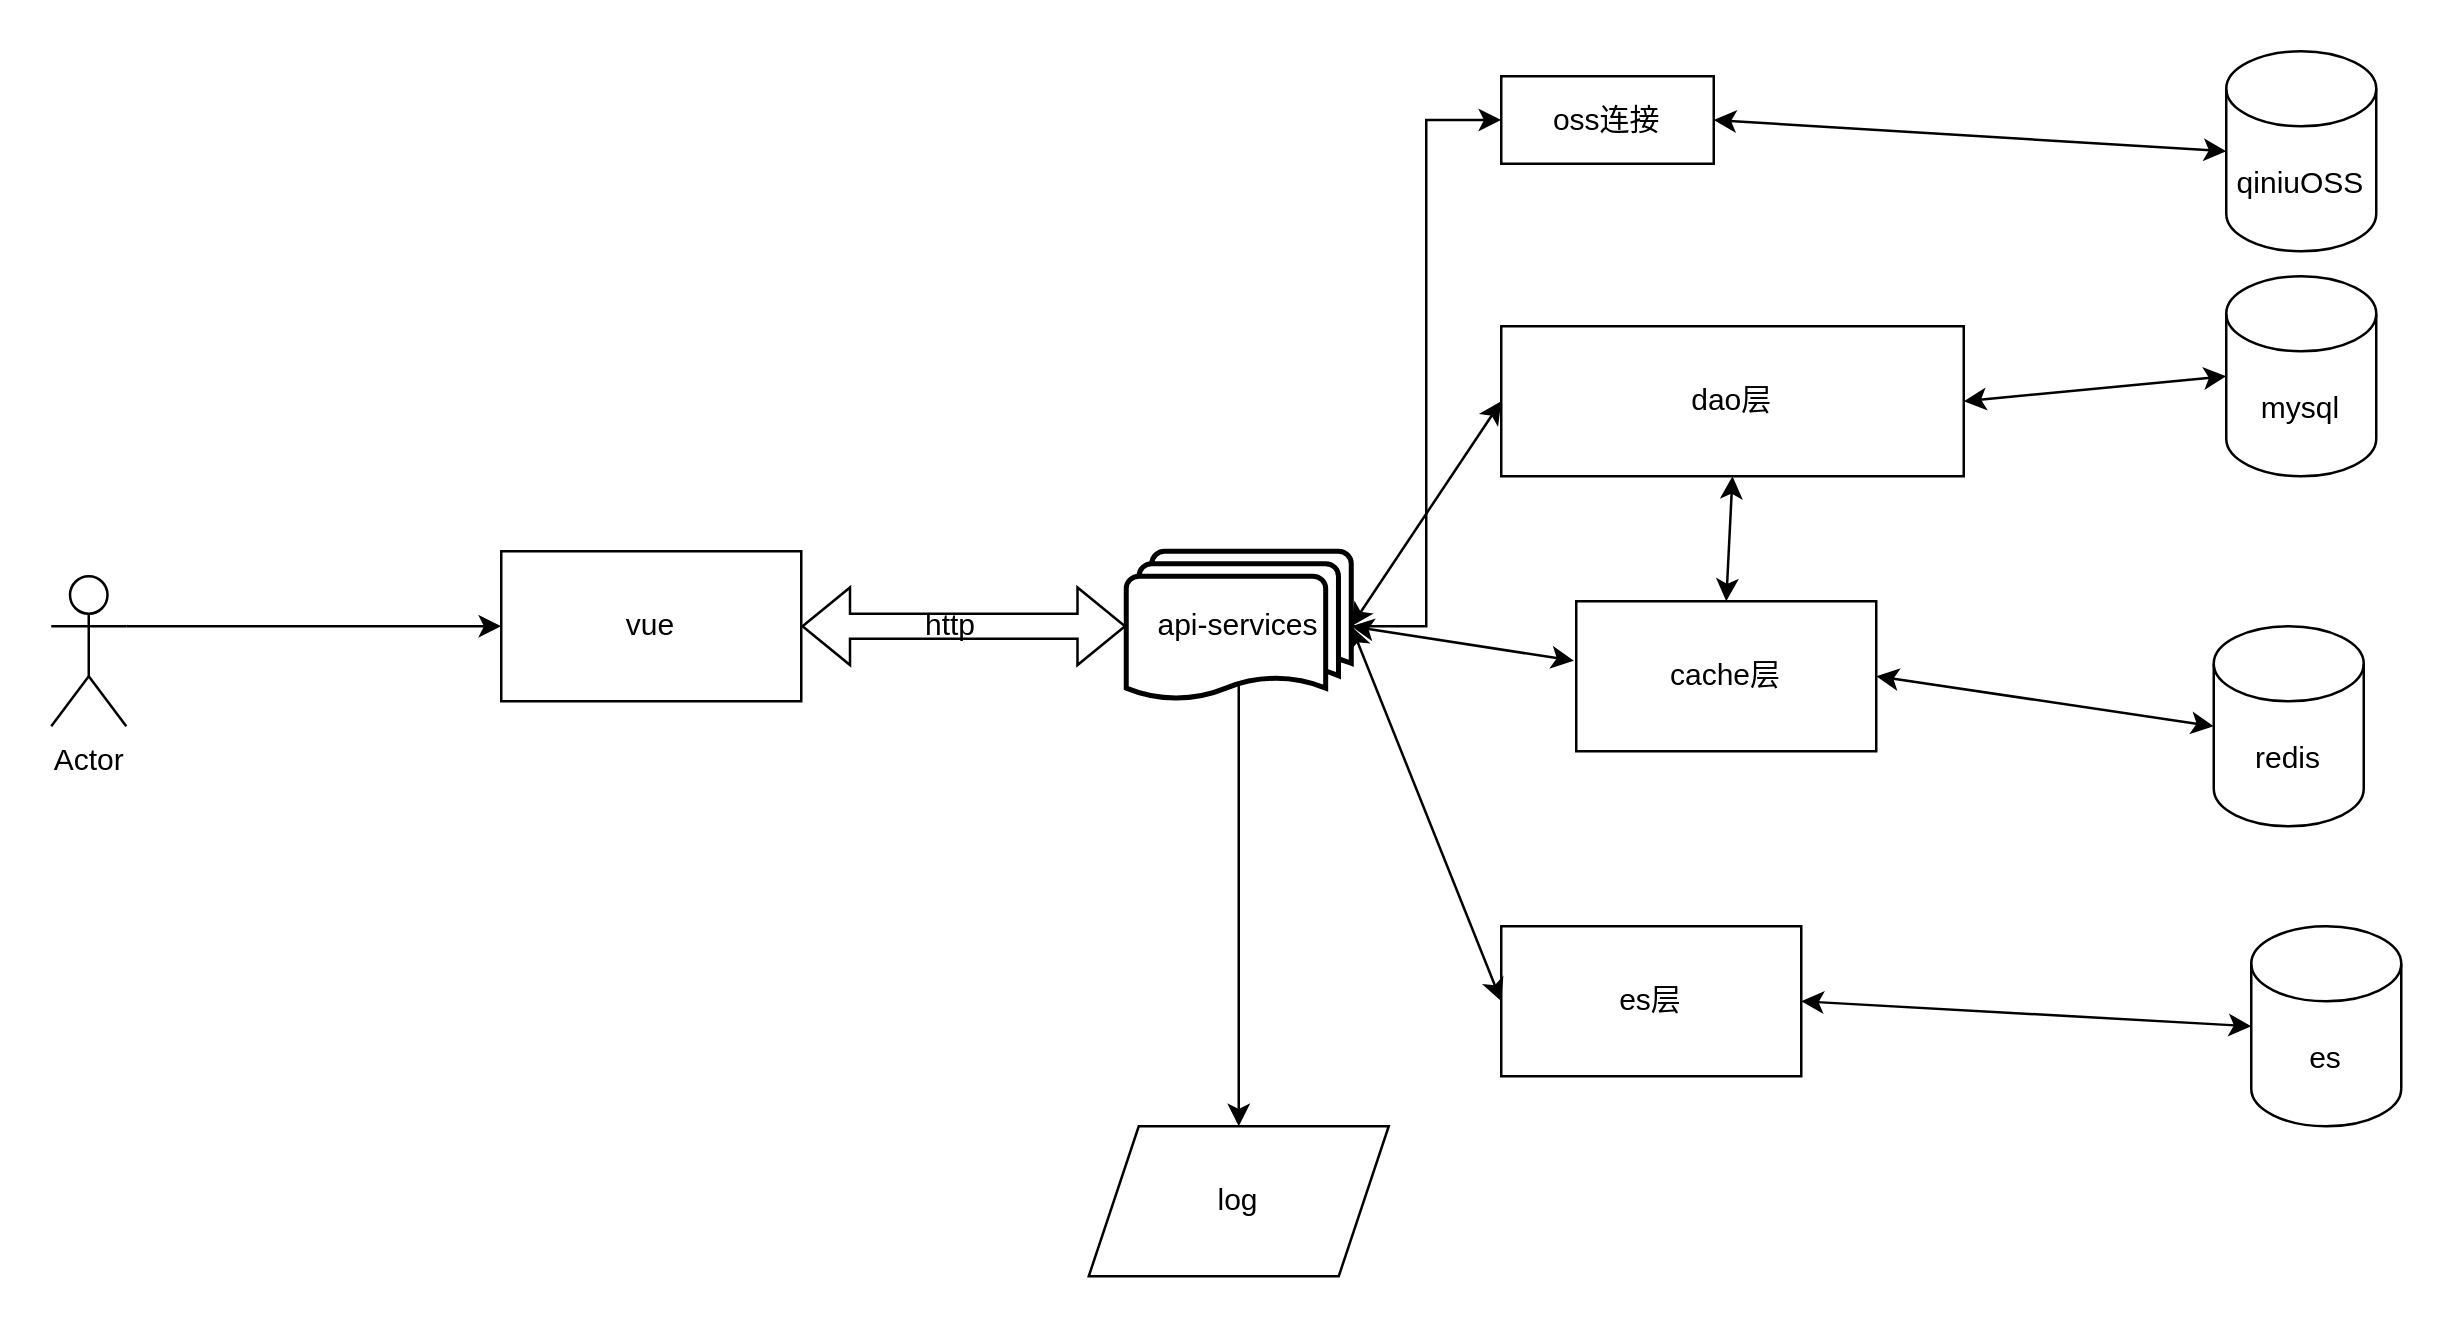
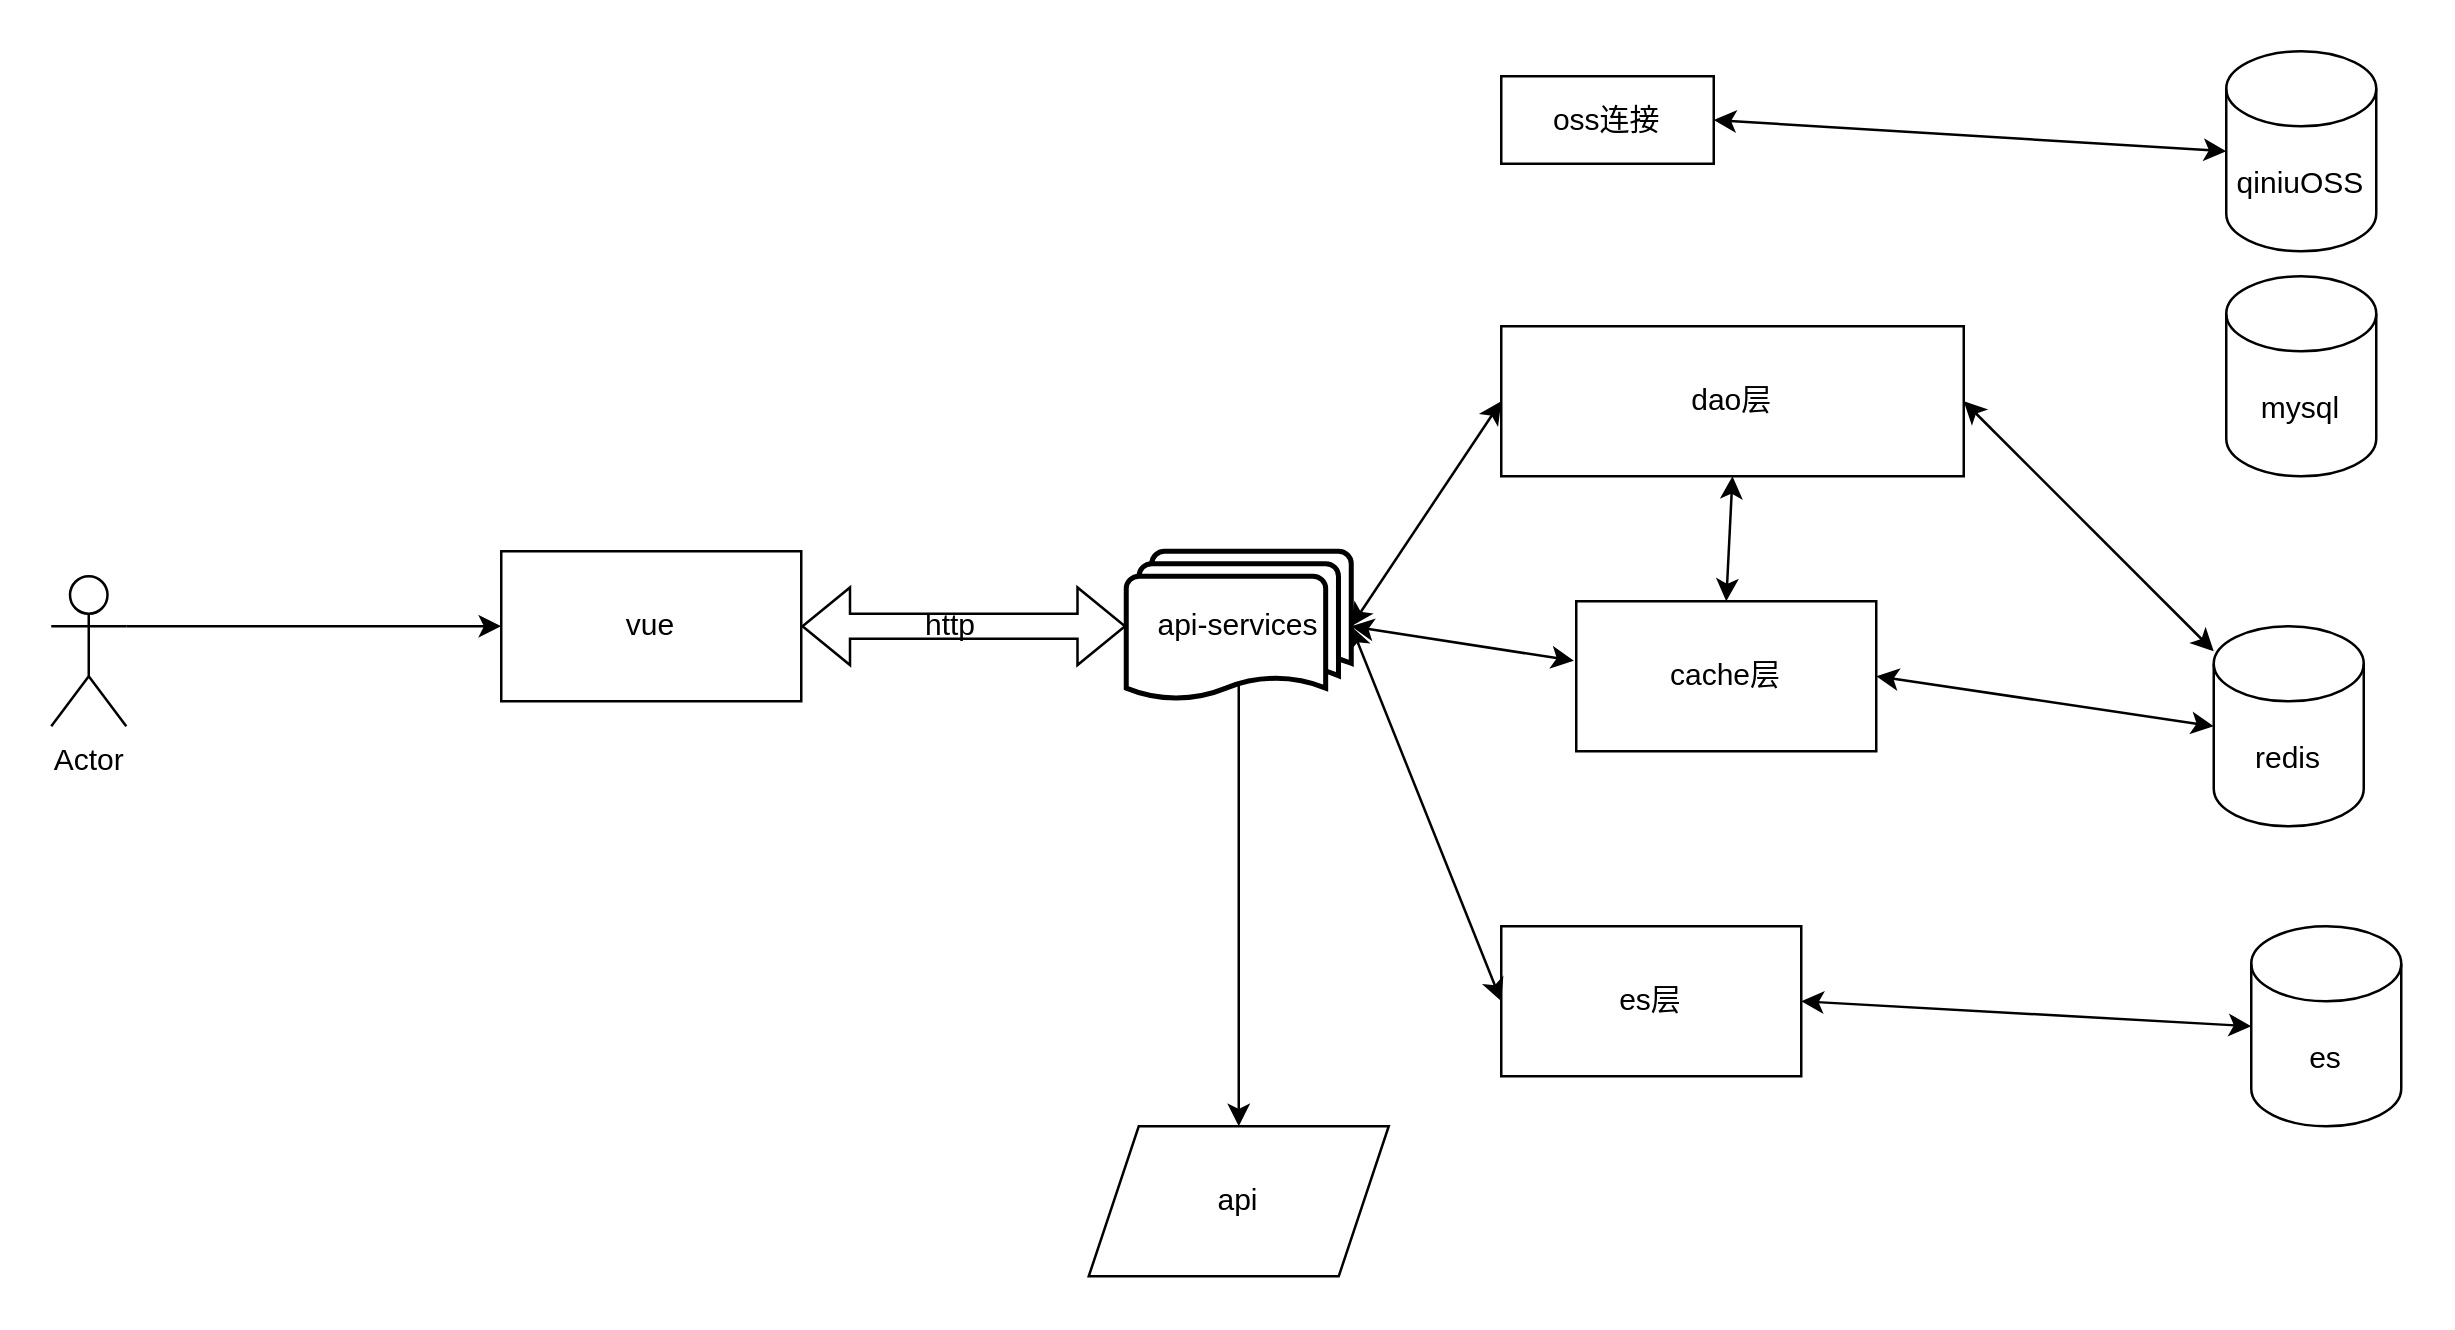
edge "api-services" -> "oss连接": removed
edge "mysql" -- "dao层": now "redis" -- "dao层"
node "log": label "log" -> "api"
